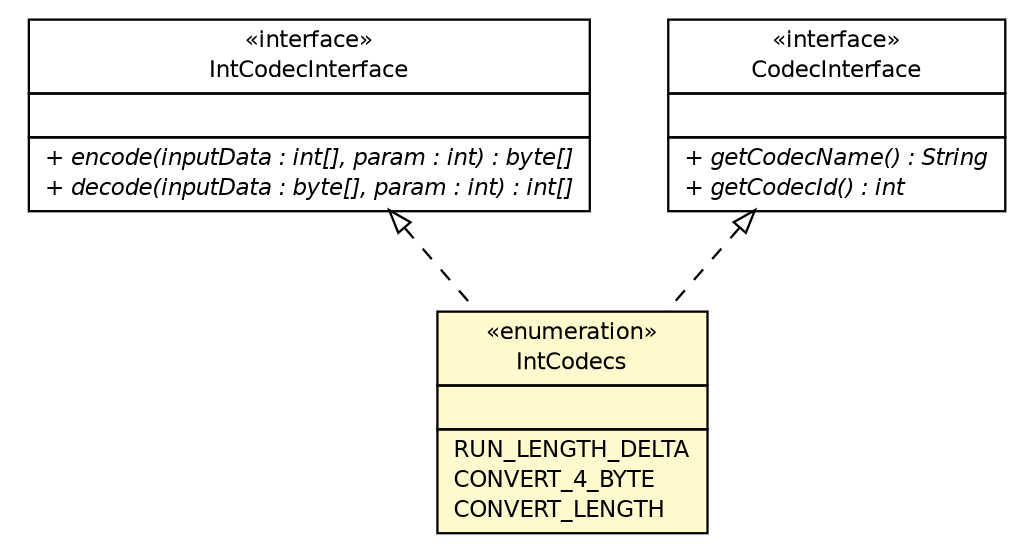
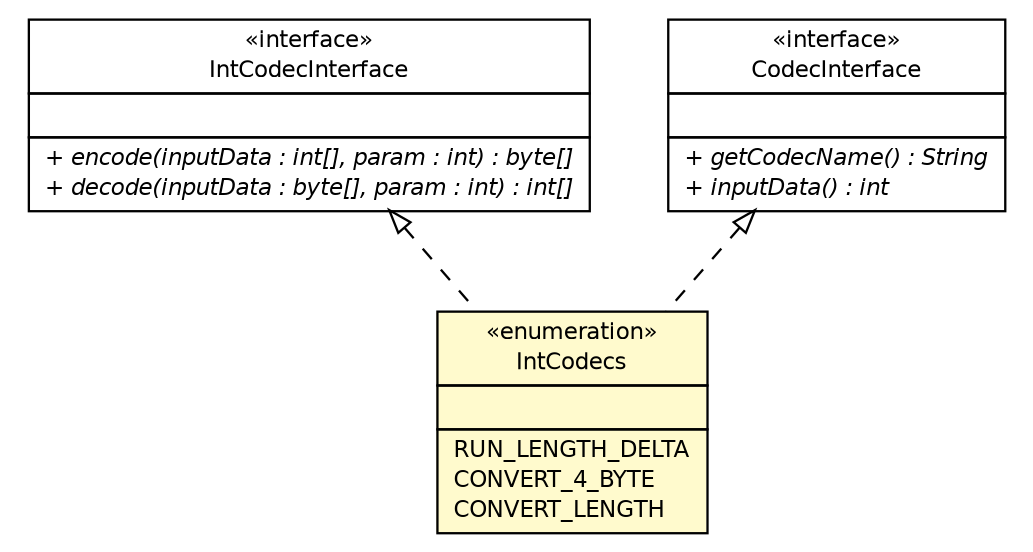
node "CodecInterface": text "+ getCodecId() : int" -> "+ inputData() : int"
